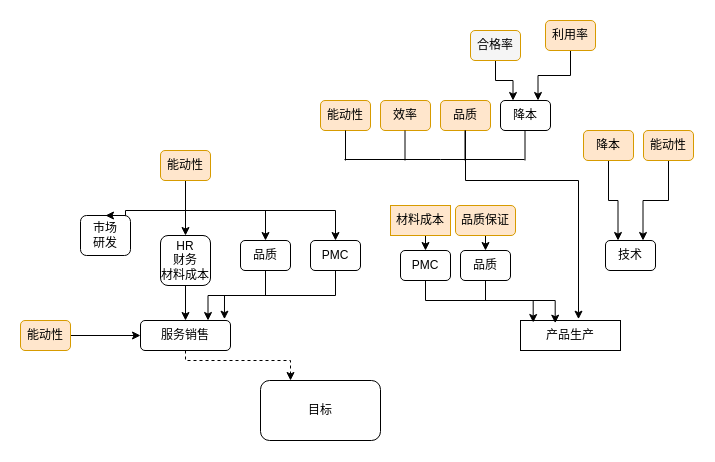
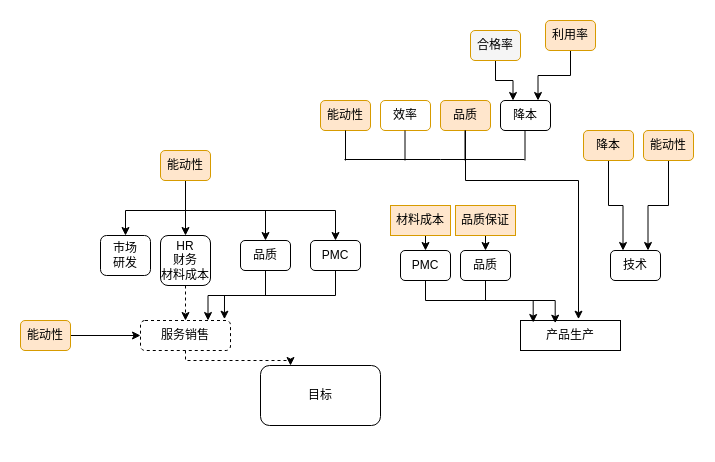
node "效率": fillcolor #ffe6cc -> #ffffff
node "品质保证": shape rounded rectangle -> rectangle
node "市场 研发": moved (106, 236) -> (126, 256)
node "技术": moved (631, 256) -> (636, 266)
edge "HR 财务 材料成本" -> "服务销售": style solid -> dashed
node "服务销售": style solid -> dashed
node "目标": moved (321, 411) -> (321, 396)
